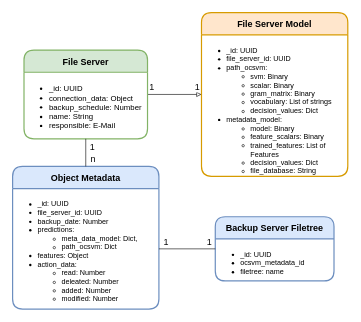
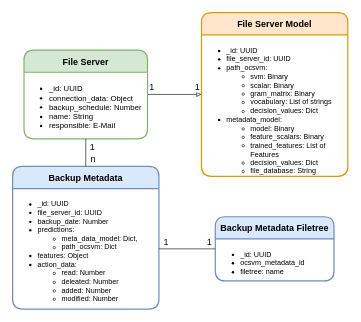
node "Object Metadata": label "Object Metadata" -> "Backup Metadata"
node "Backup Server Filetree": label "Backup Server Filetree" -> "Backup Metadata Filetree"
